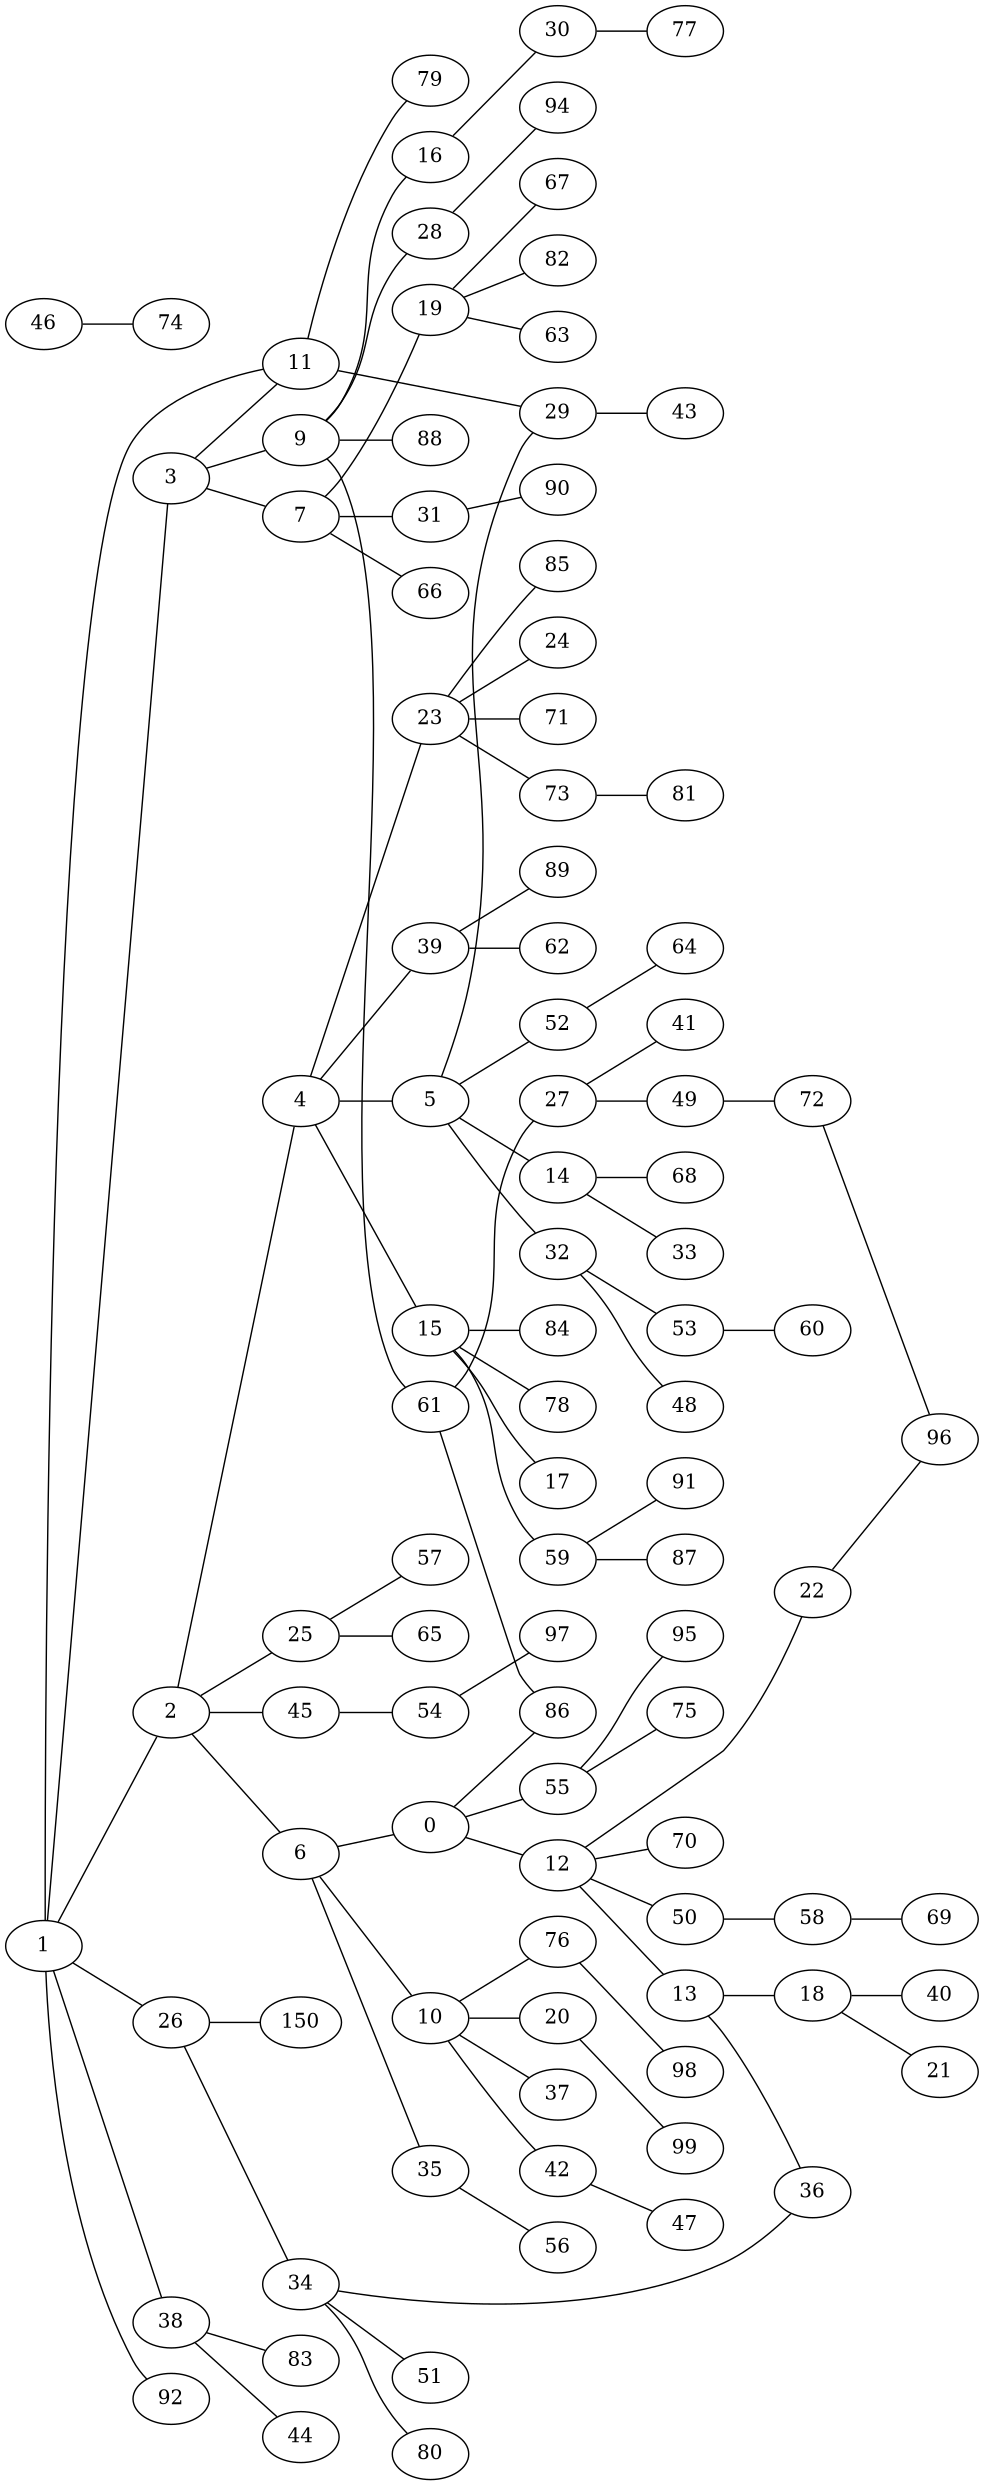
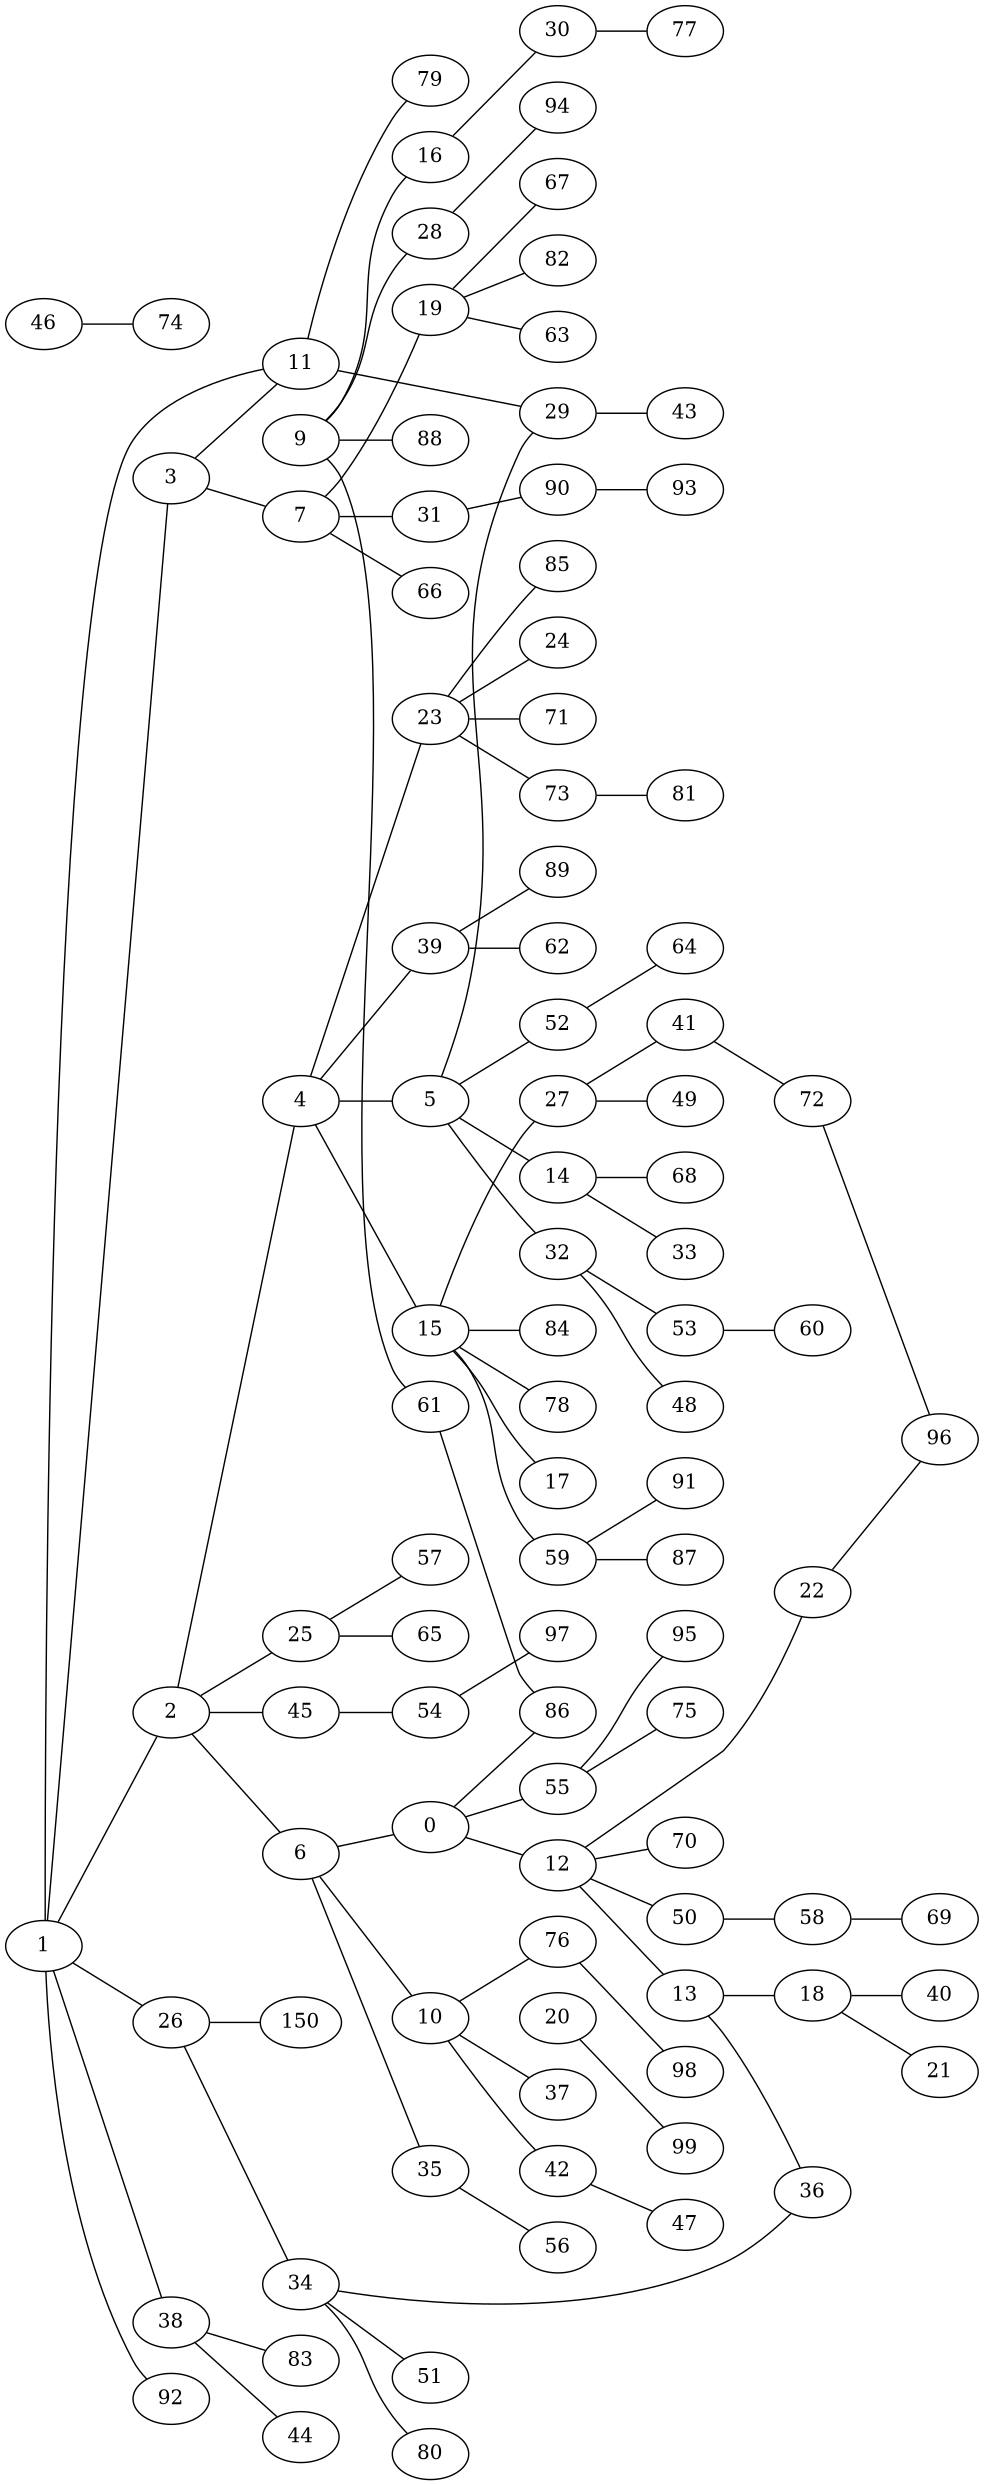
edge "9" -- "3": removed
node "93": added
edge "49" -- "72": now "41" -- "72"
edge "27" -- "61": now "27" -- "15"
edge "10" -- "20": removed
